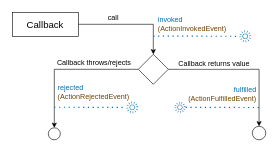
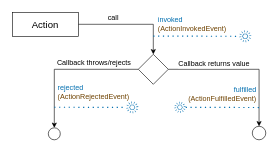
node "Callback": label "Callback" -> "Action"
